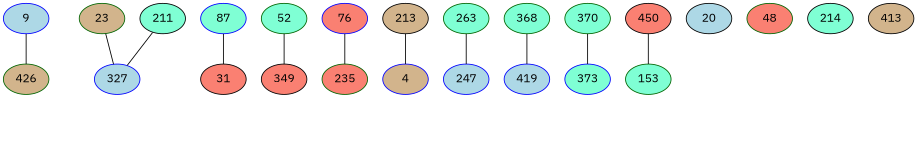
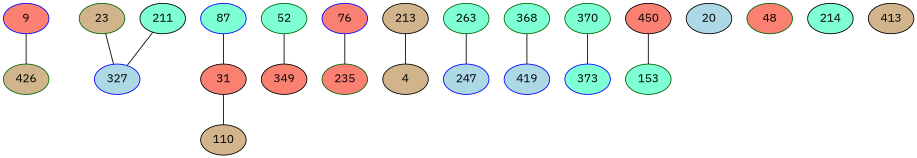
node "9": fillcolor lightblue -> salmon
node "4": color blue -> black
node "110": added
